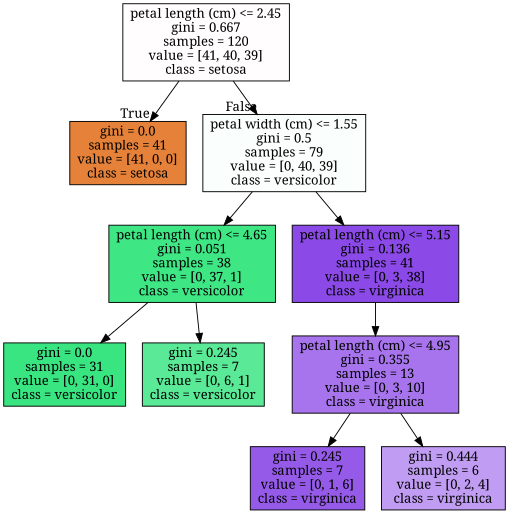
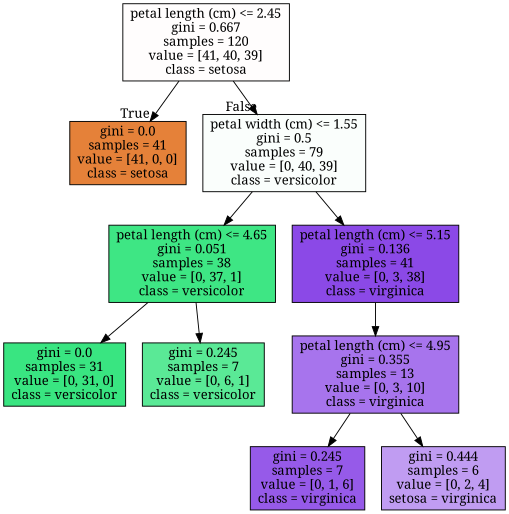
node "gini = 0.444 samples = 6 value = [0, 2, 4] class = virginica": label "gini = 0.444 samples = 6 value = [0, 2, 4] class = virginica" -> "gini = 0.444 samples = 6 value = [0, 2, 4] setosa = virginica"
